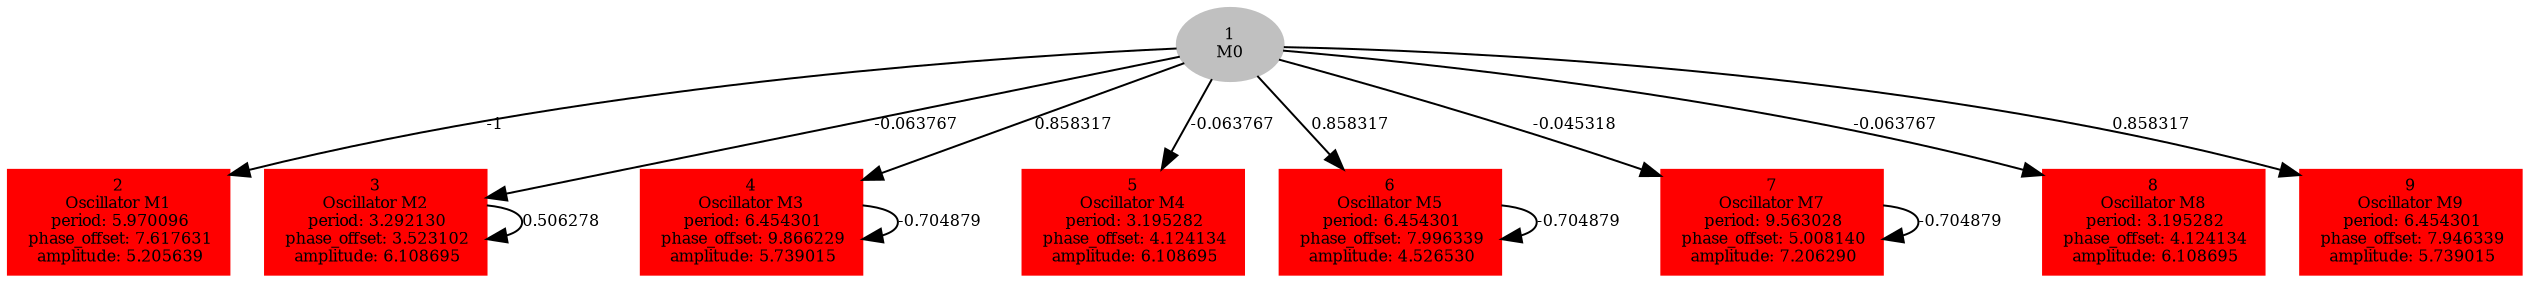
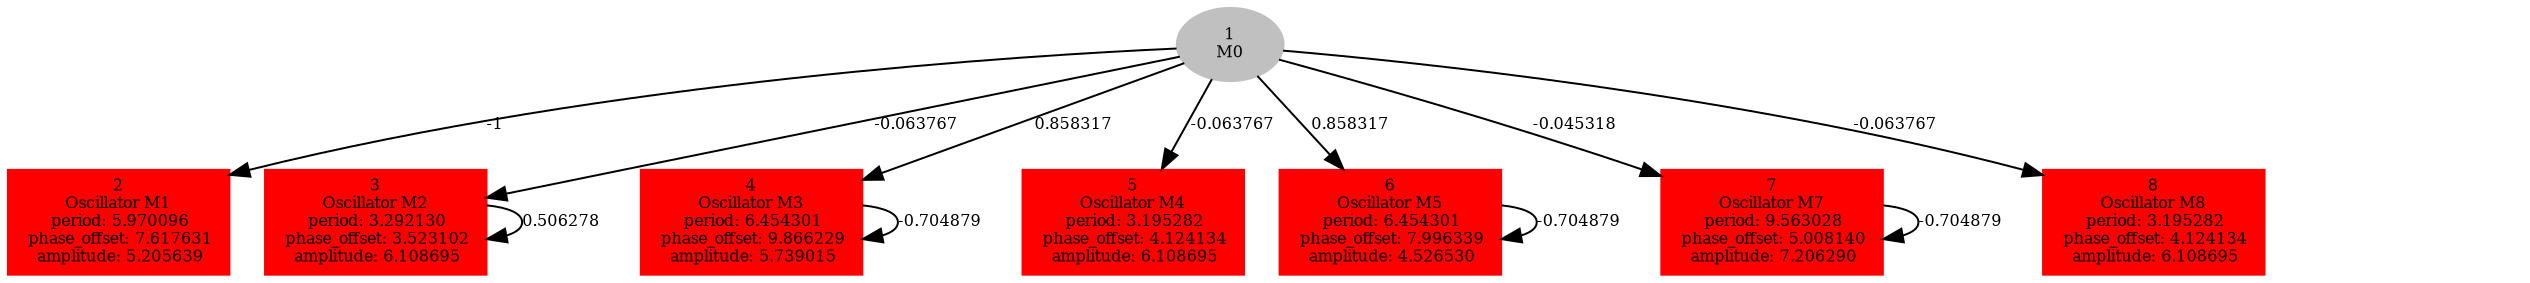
node "9": removed
